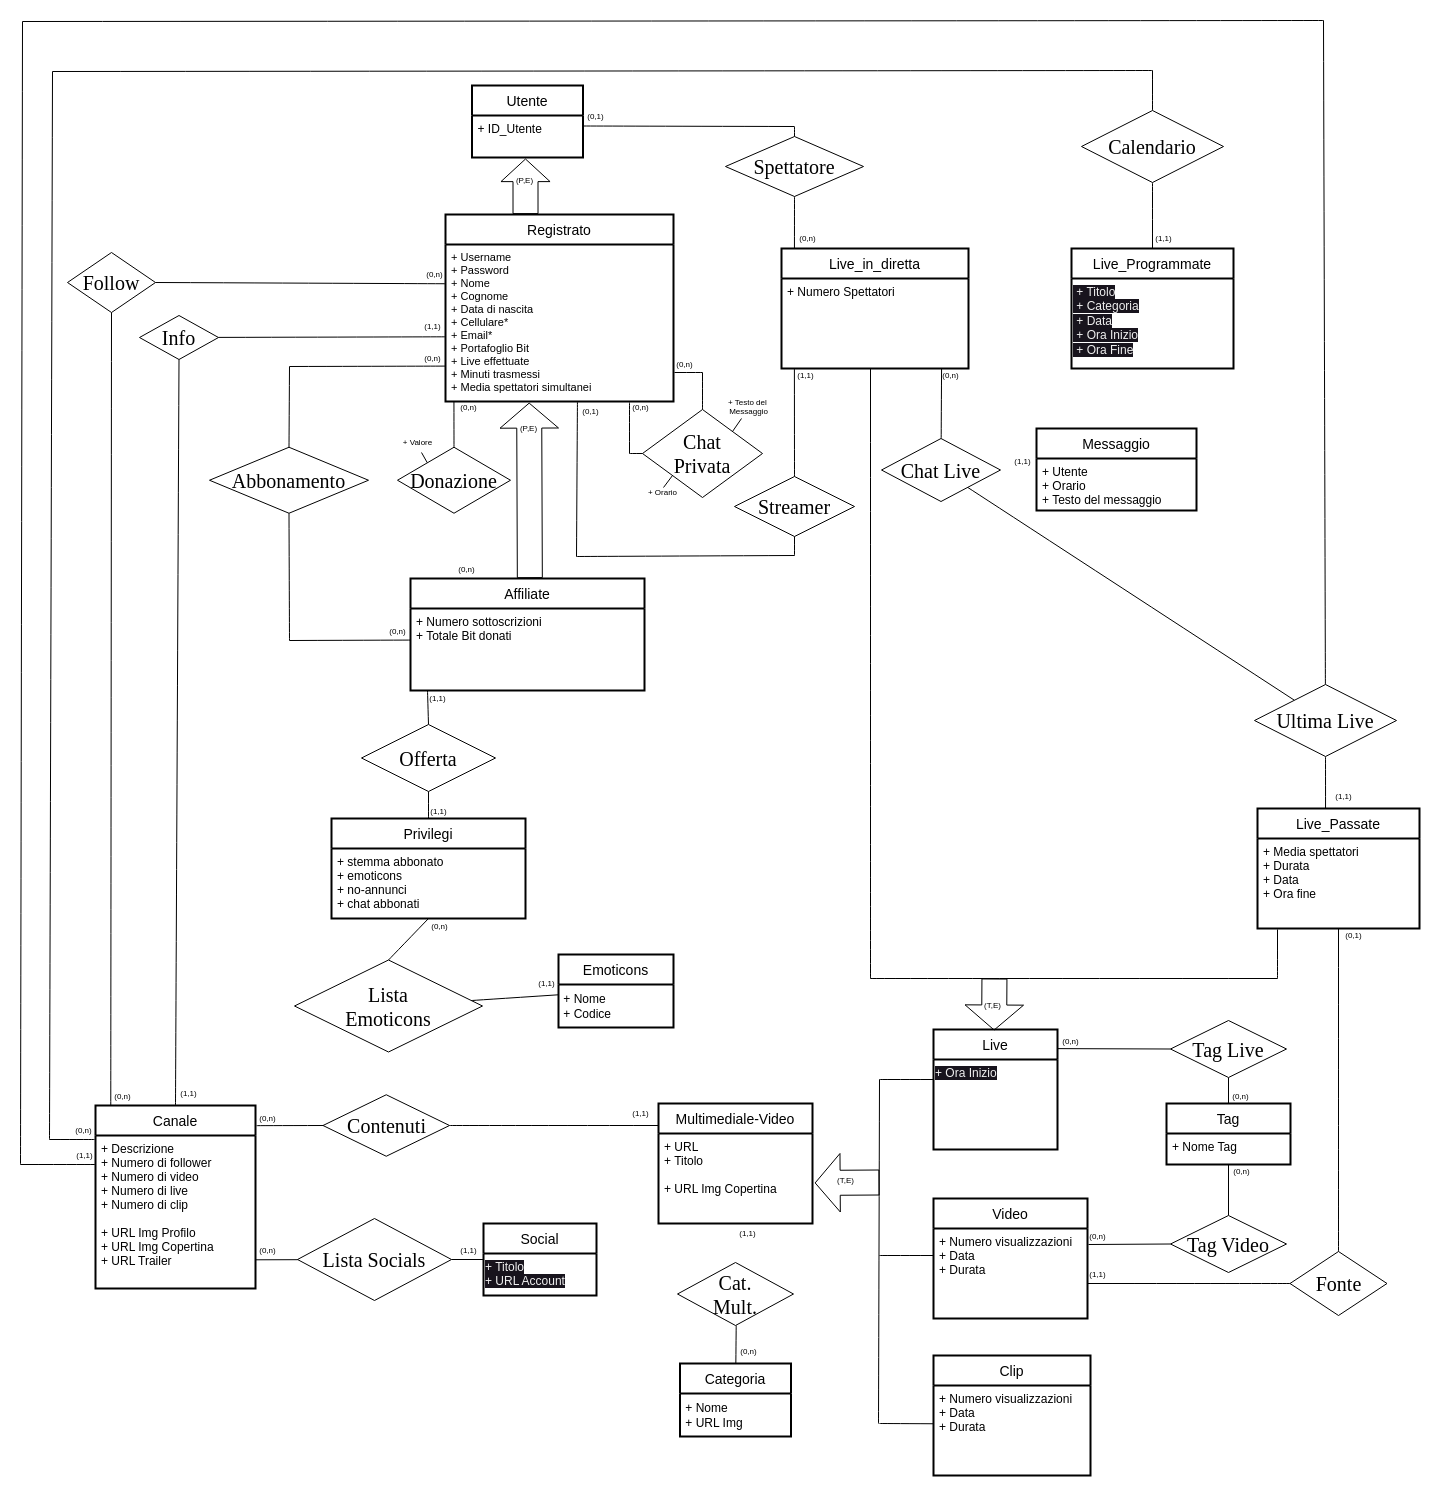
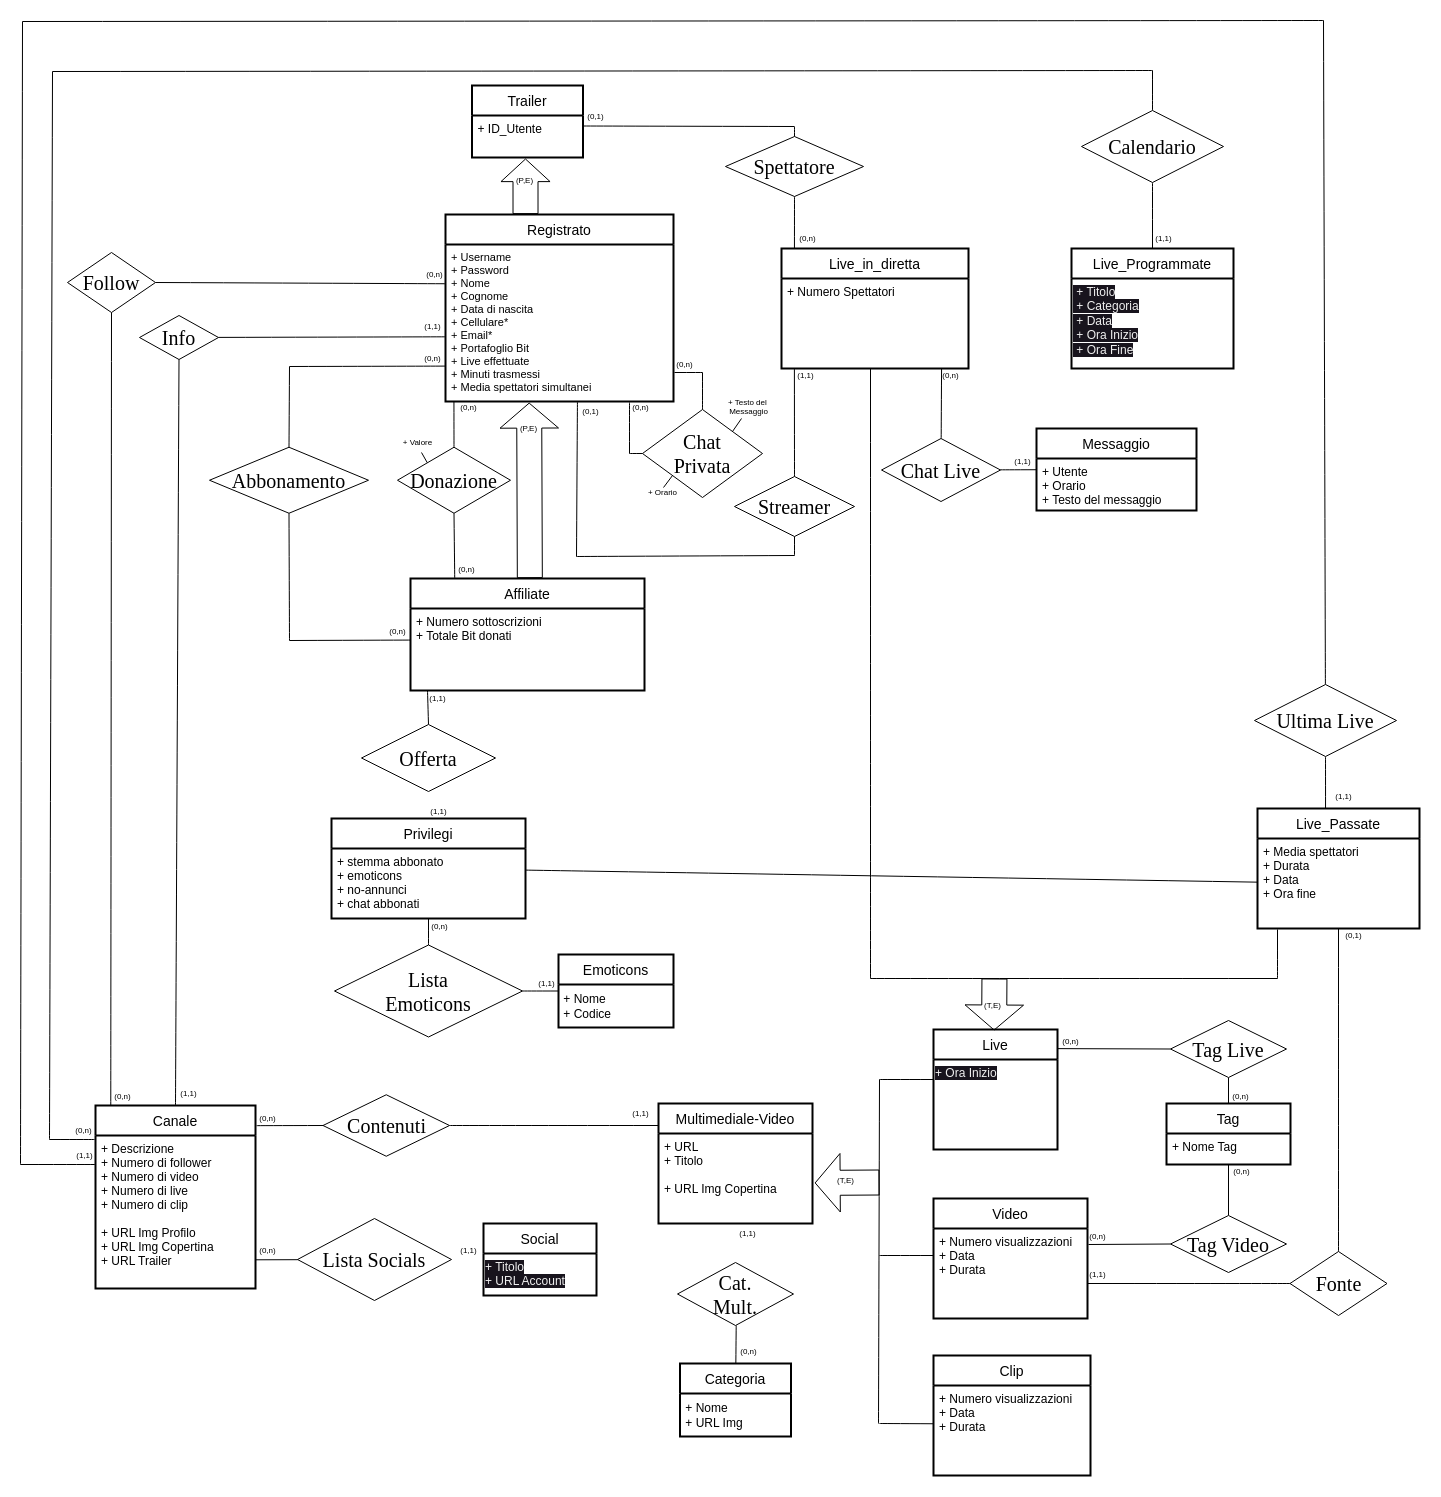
node "Utente": label "Utente" -> "Trailer"
edge "Donazione" -- "Affiliate": added
edge "Chat Live" -- "Ultima Live": now "Chat Live" -- "Messaggio"
edge "Offerta" -- "Privilegi": now "+ Media spettatori + Durata + Data + Ora fine" -- "Privilegi"
node "Lista Emoticons": moved (389, 1006) -> (429, 991)
edge "Lista Socials" -- "Social": removed
